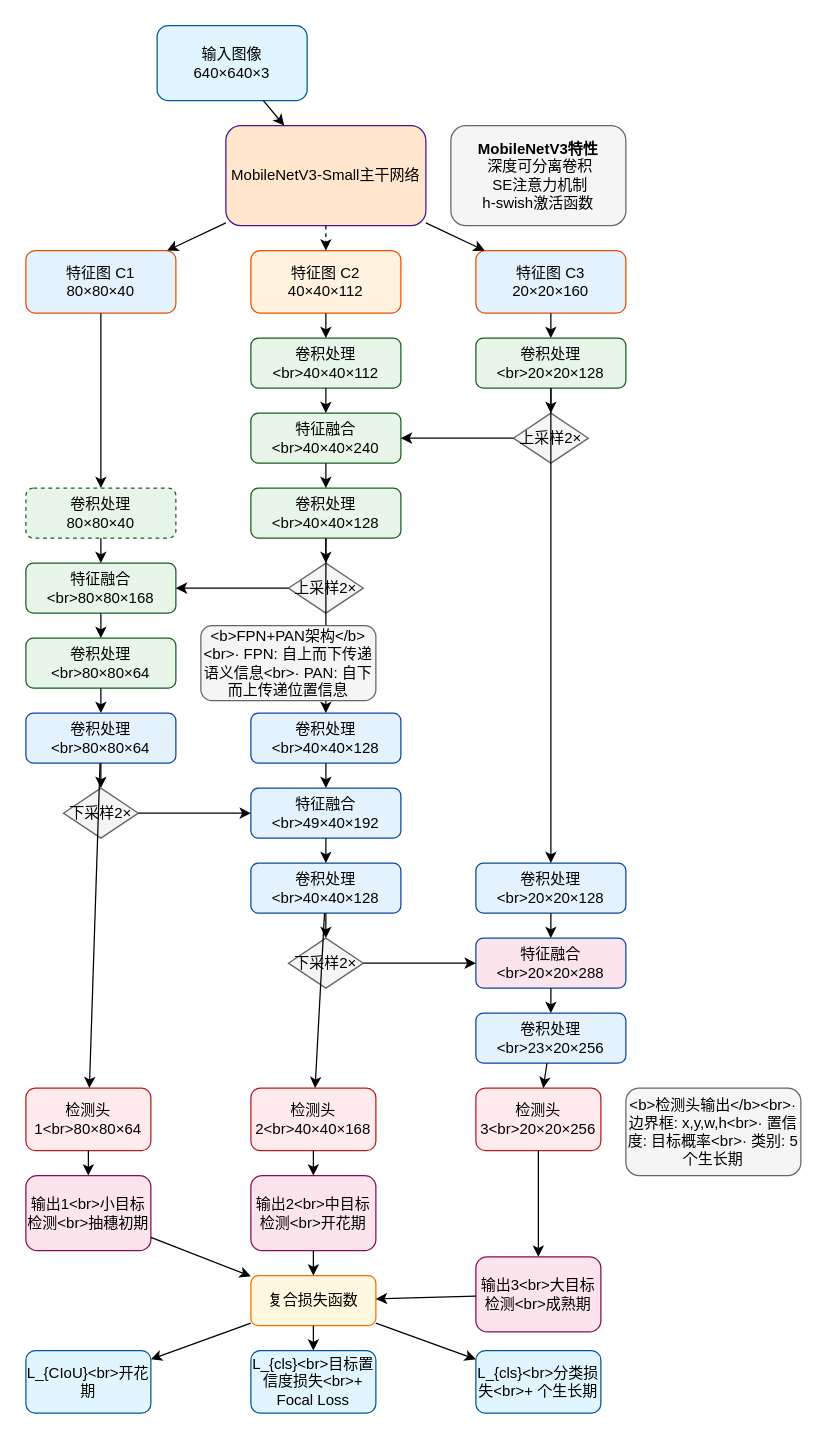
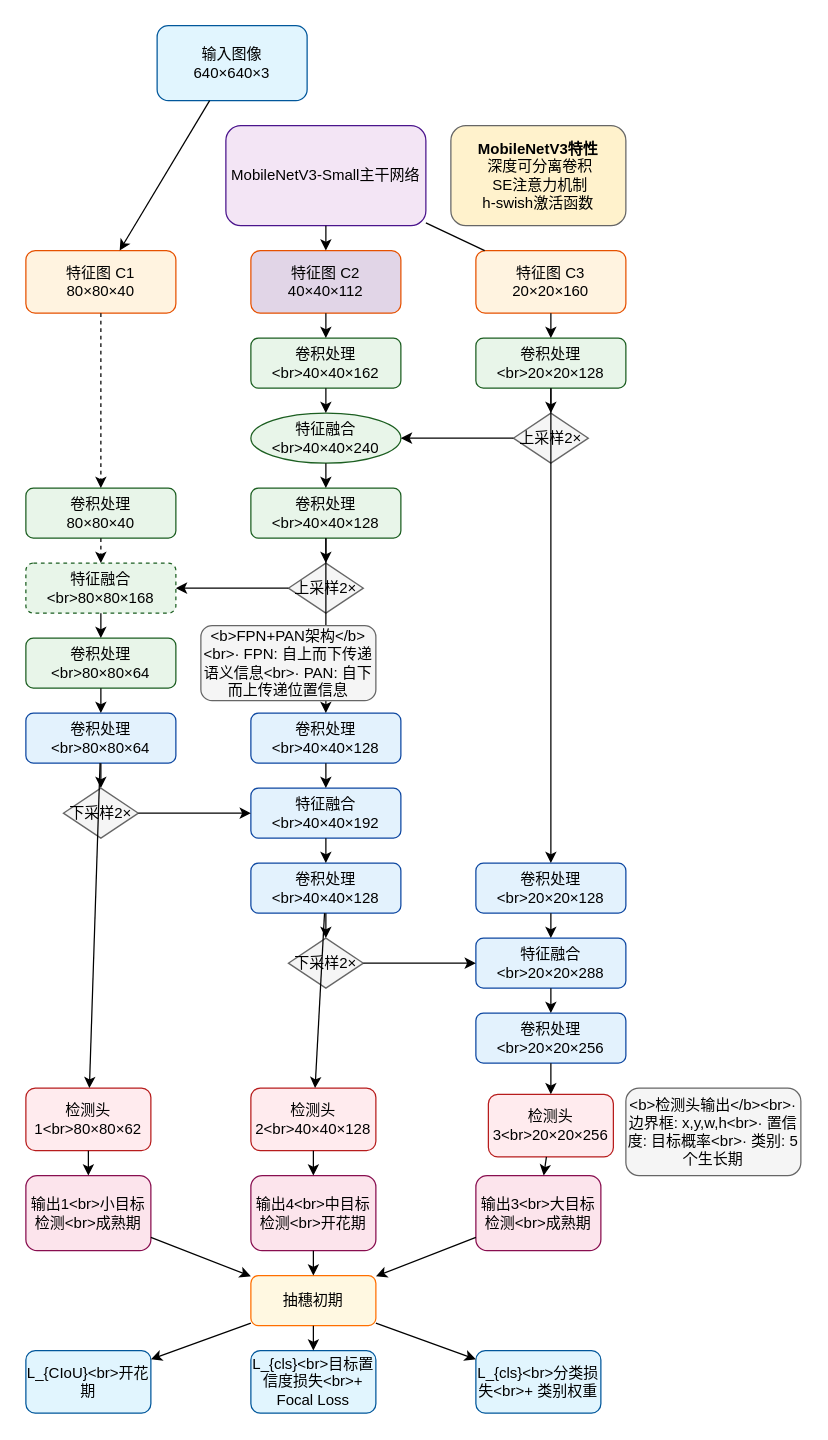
edge "输入图像 640×640×3" -> "MobileNetV3-Small主干网络": now "输入图像 640×640×3" -> "特征图 C1 80×80×40"
node "MobileNetV3-Small主干网络": fillcolor #ffe6cc -> #f3e5f5
node "MobileNetV3特性 深度可分离卷积 SE注意力机制 h-swish激活函数": fillcolor #f5f5f5 -> #fff2cc
edge "MobileNetV3-Small主干网络" -> "特征图 C1 80×80×40": removed
edge "MobileNetV3-Small主干网络" -> "特征图 C2 40×40×112": style dashed -> solid
edge "MobileNetV3-Small主干网络" -> "特征图 C3 20×20×160": arrowhead classic -> none
node "特征图 C1 80×80×40": fillcolor #e3f2fd -> #fff3e0
node "特征图 C2 40×40×112": fillcolor #fff3e0 -> #e1d5e7
node "特征图 C3 20×20×160": fillcolor #e3f2fd -> #fff3e0
node "卷积处理<br>40×40×112": label "卷积处理<br>40×40×112" -> "卷积处理<br>40×40×162"
edge "特征图 C1 80×80×40" -> "卷积处理 80×80×40": style solid -> dashed
node "特征融合<br>40×40×240": shape rounded rectangle -> ellipse
node "卷积处理 80×80×40": style dashed -> solid
edge "卷积处理 80×80×40" -> "特征融合<br>80×80×168": style solid -> dashed
node "特征融合<br>80×80×168": style solid -> dashed
node "特征融合<br>49×40×192": label "特征融合<br>49×40×192" -> "特征融合<br>40×40×192"
node "特征融合<br>20×20×288": fillcolor #fce4ec -> #e3f2fd
node "卷积处理<br>23×20×256": label "卷积处理<br>23×20×256" -> "卷积处理<br>20×20×256"
node "检测头1<br>80×80×64": label "检测头1<br>80×80×64" -> "检测头1<br>80×80×62"
node "检测头2<br>40×40×168": label "检测头2<br>40×40×168" -> "检测头2<br>40×40×128"
node "检测头3<br>20×20×256": moved (538, 1119) -> (551, 1126)
node "输出1<br>小目标检测<br>抽穗初期": label "输出1<br>小目标检测<br>抽穗初期" -> "输出1<br>小目标检测<br>成熟期"
node "输出2<br>中目标检测<br>开花期": label "输出2<br>中目标检测<br>开花期" -> "输出4<br>中目标检测<br>开花期"
node "输出3<br>大目标检测<br>成熟期": moved (538, 1294) -> (538, 1213)
node "复合损失函数": label "复合损失函数" -> "抽穗初期"
node "L_{cls}<br>分类损失<br>+ 个生长期": label "L_{cls}<br>分类损失<br>+ 个生长期" -> "L_{cls}<br>分类损失<br>+ 类别权重"
